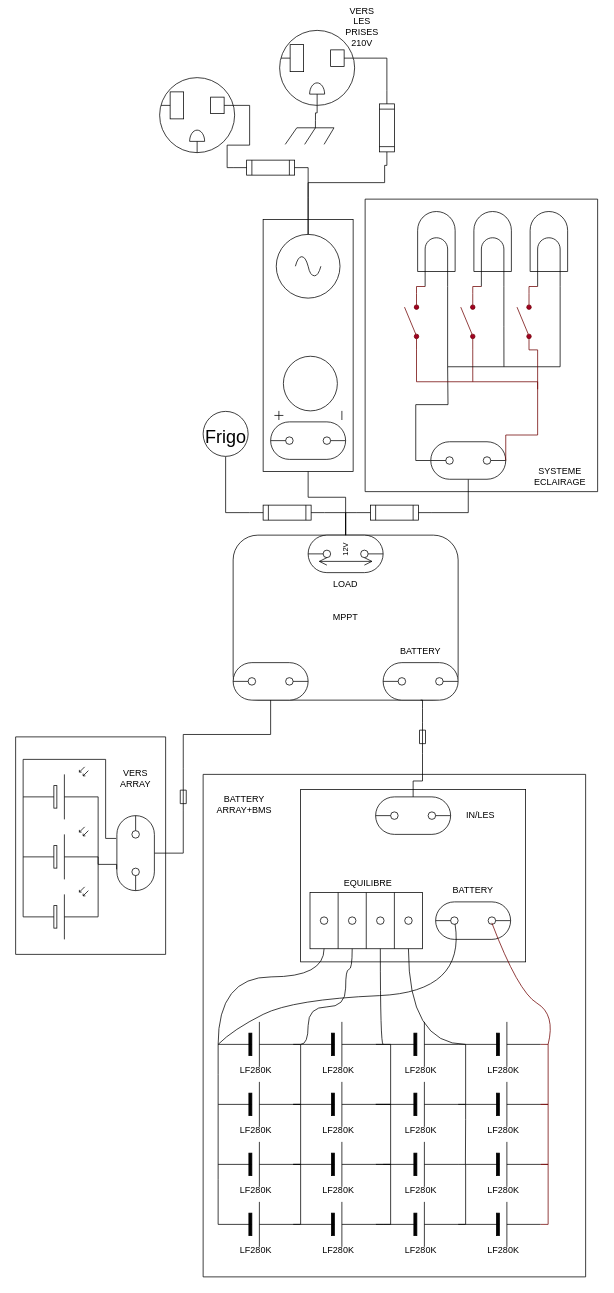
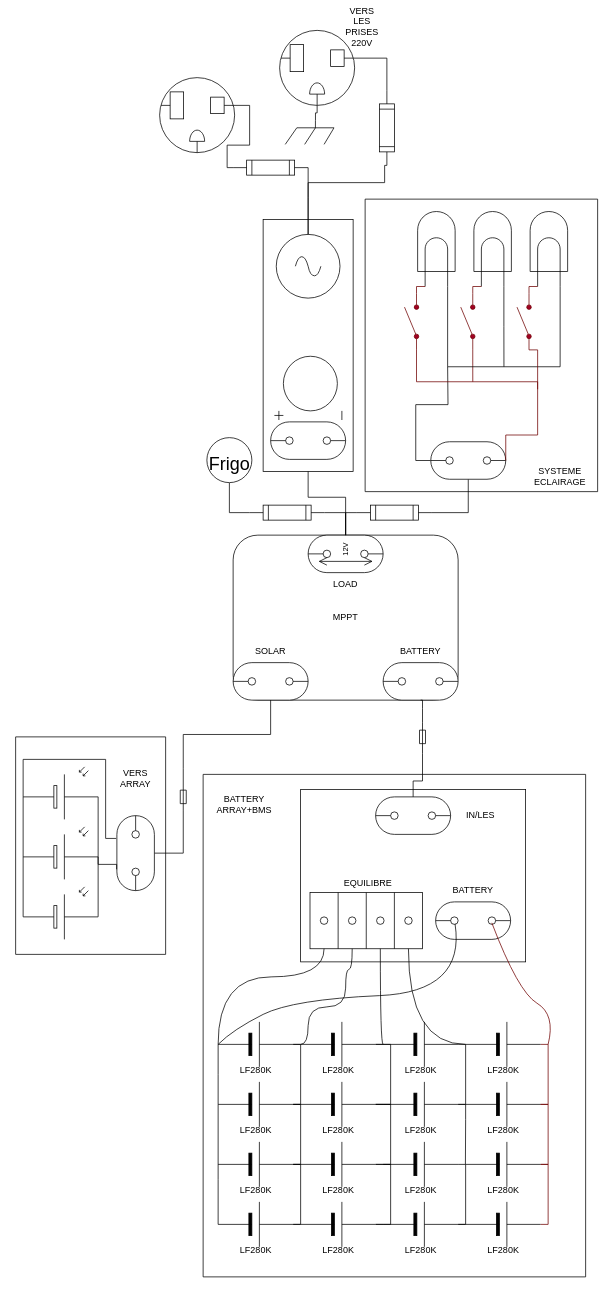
node "VERS LES PRISES 210V": label "VERS LES PRISES 210V" -> "VERS LES PRISES 220V"
node "Frigo": moved (225, 434) -> (229, 460)
node "SOLAR": added
